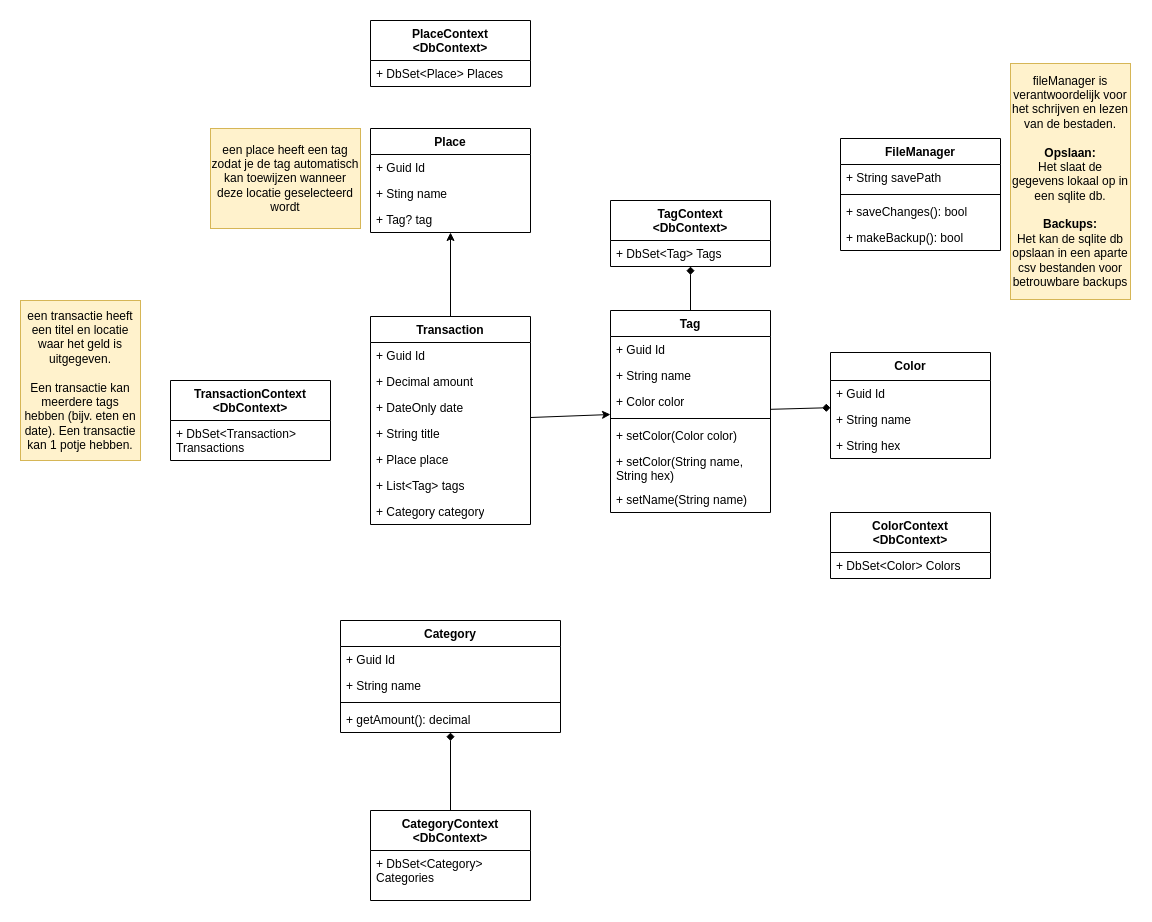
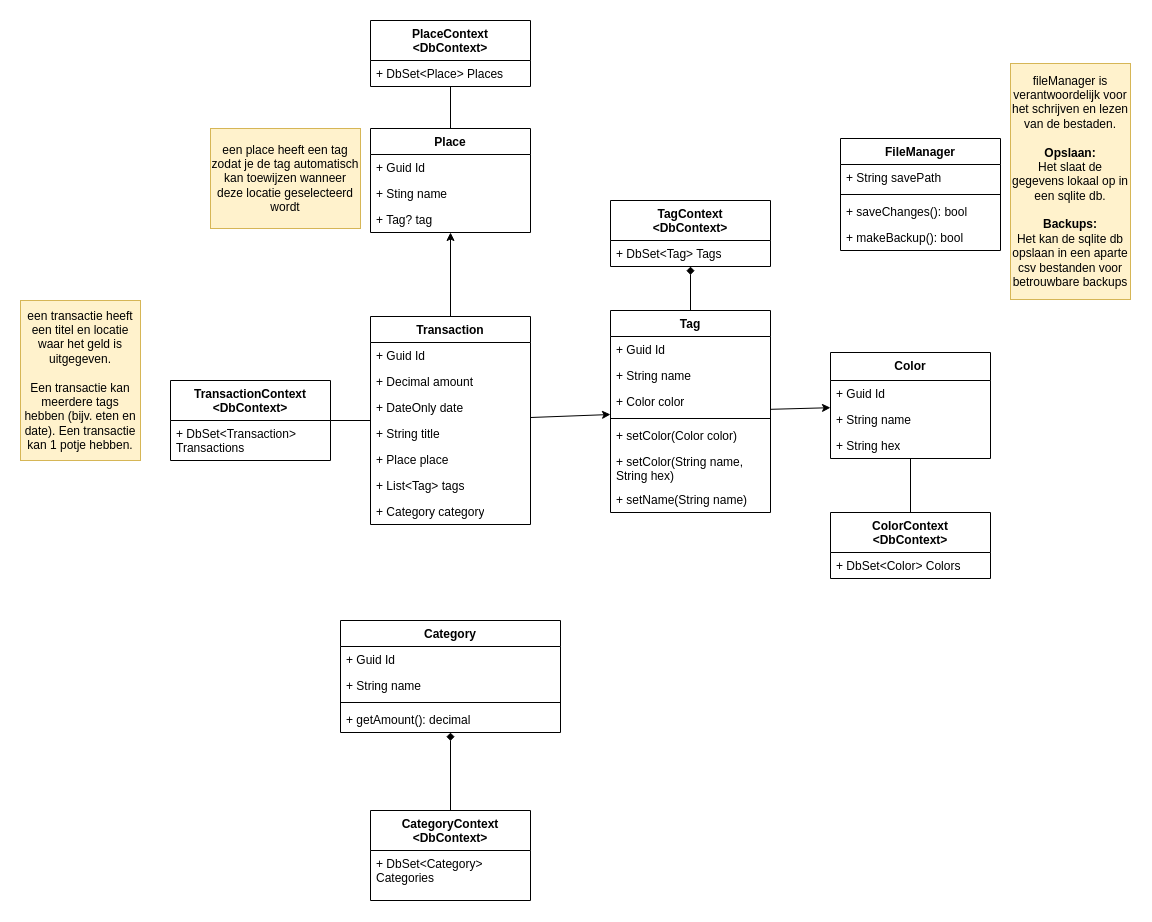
edge "PlaceContext <DbContext>" -- "Place": added
edge "Tag" -> "Color": arrowhead diamond -> classic
edge "TransactionContext <DbContext>" -- "Transaction": added
edge "Color" -- "ColorContext <DbContext>": added
